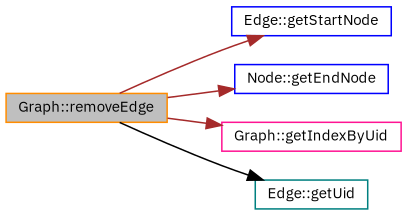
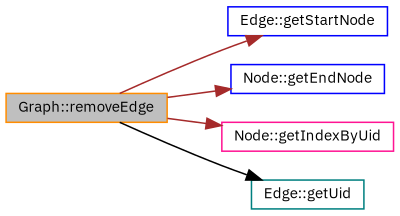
node "Graph::getIndexByUid": label "Graph::getIndexByUid" -> "Node::getIndexByUid"
